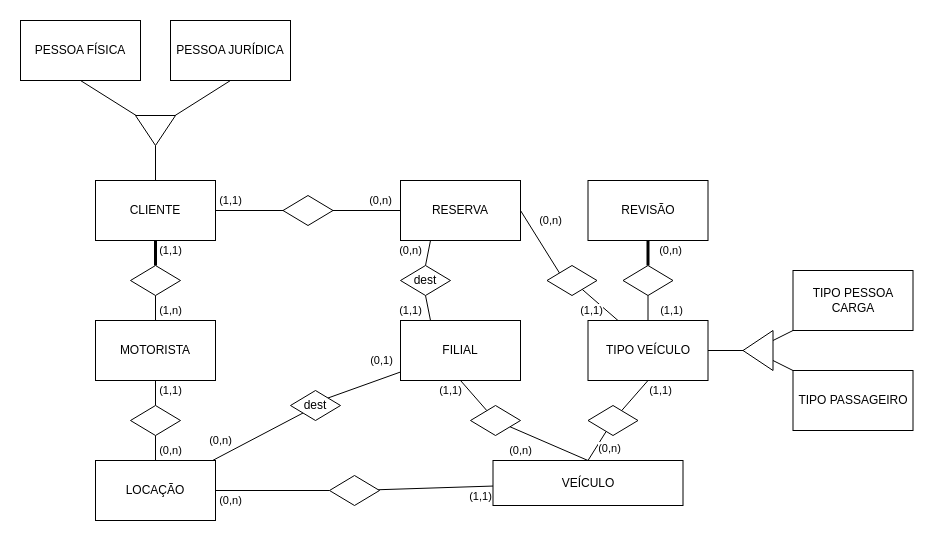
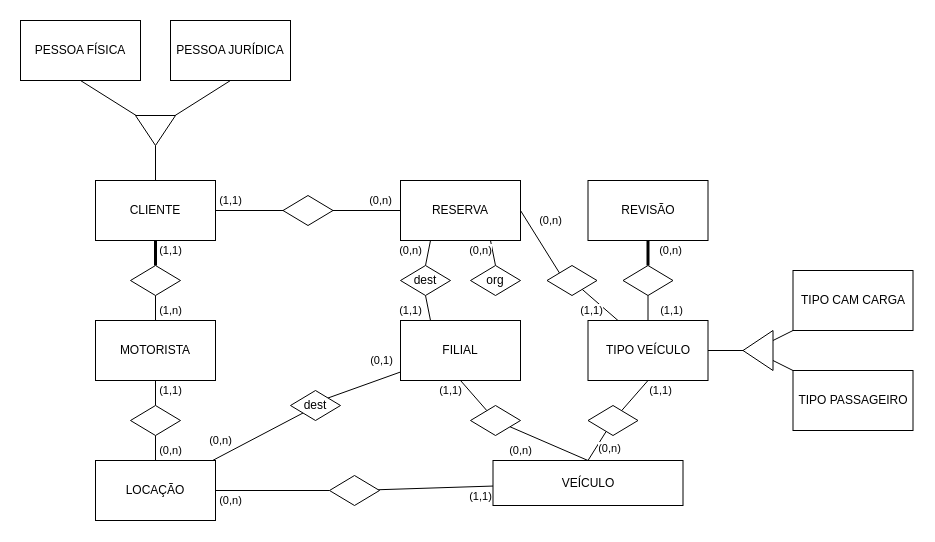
edge "RESERVA" -- "org": added, label "(0,n)"
node "org": added
node "TIPO PESSOA CARGA": label "TIPO PESSOA CARGA" -> "TIPO CAM CARGA"
